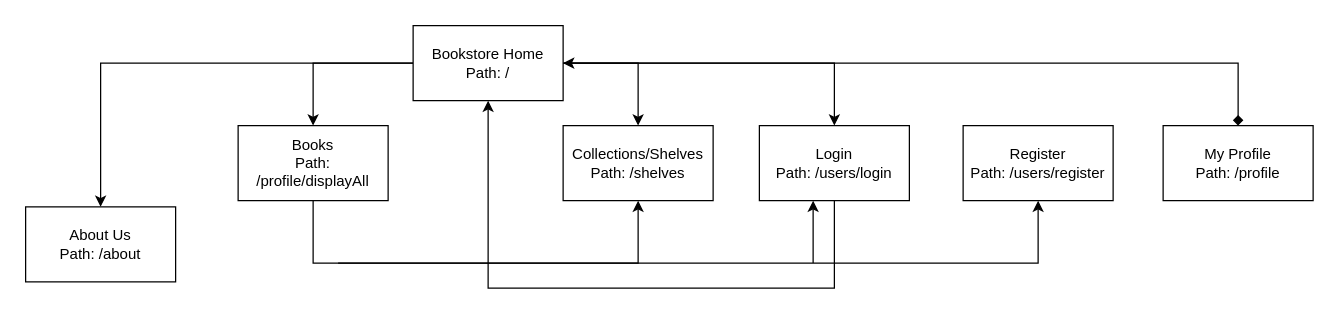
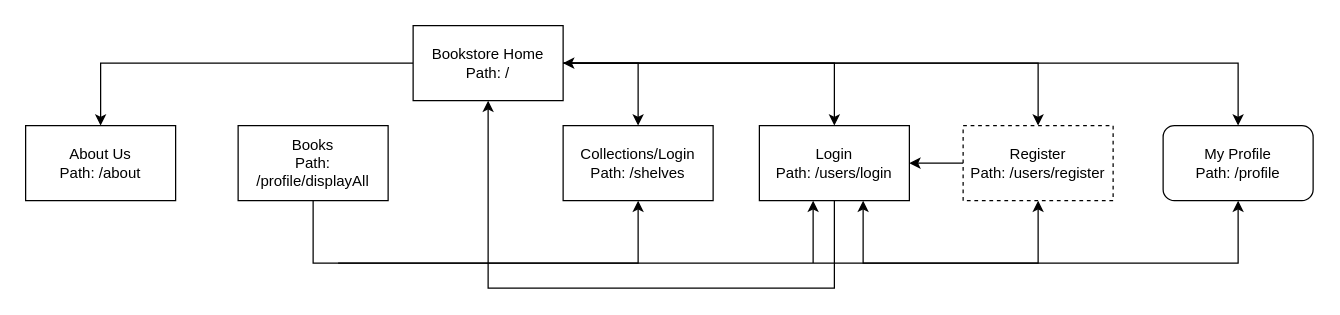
edge "Bookstore Home Path: /" -> "Books Path: /profile/displayAll": removed
edge "Bookstore Home Path: /" -> "Register Path: /users/register": added
edge "Bookstore Home Path: /" -- "My Profile Path: /profile": arrowhead diamond -> classic
node "Collections/Shelves Path: /shelves": label "Collections/Shelves Path: /shelves" -> "Collections/Login Path: /shelves"
edge "Register Path: /users/register" -> "Login Path: /users/login": added
node "Register Path: /users/register": style solid -> dashed
node "My Profile Path: /profile": shape rectangle -> rounded rectangle
node "About Us Path: /about": moved (101, 244) -> (101, 163)
edge "Login Path: /users/login" -- "My Profile Path: /profile": added
